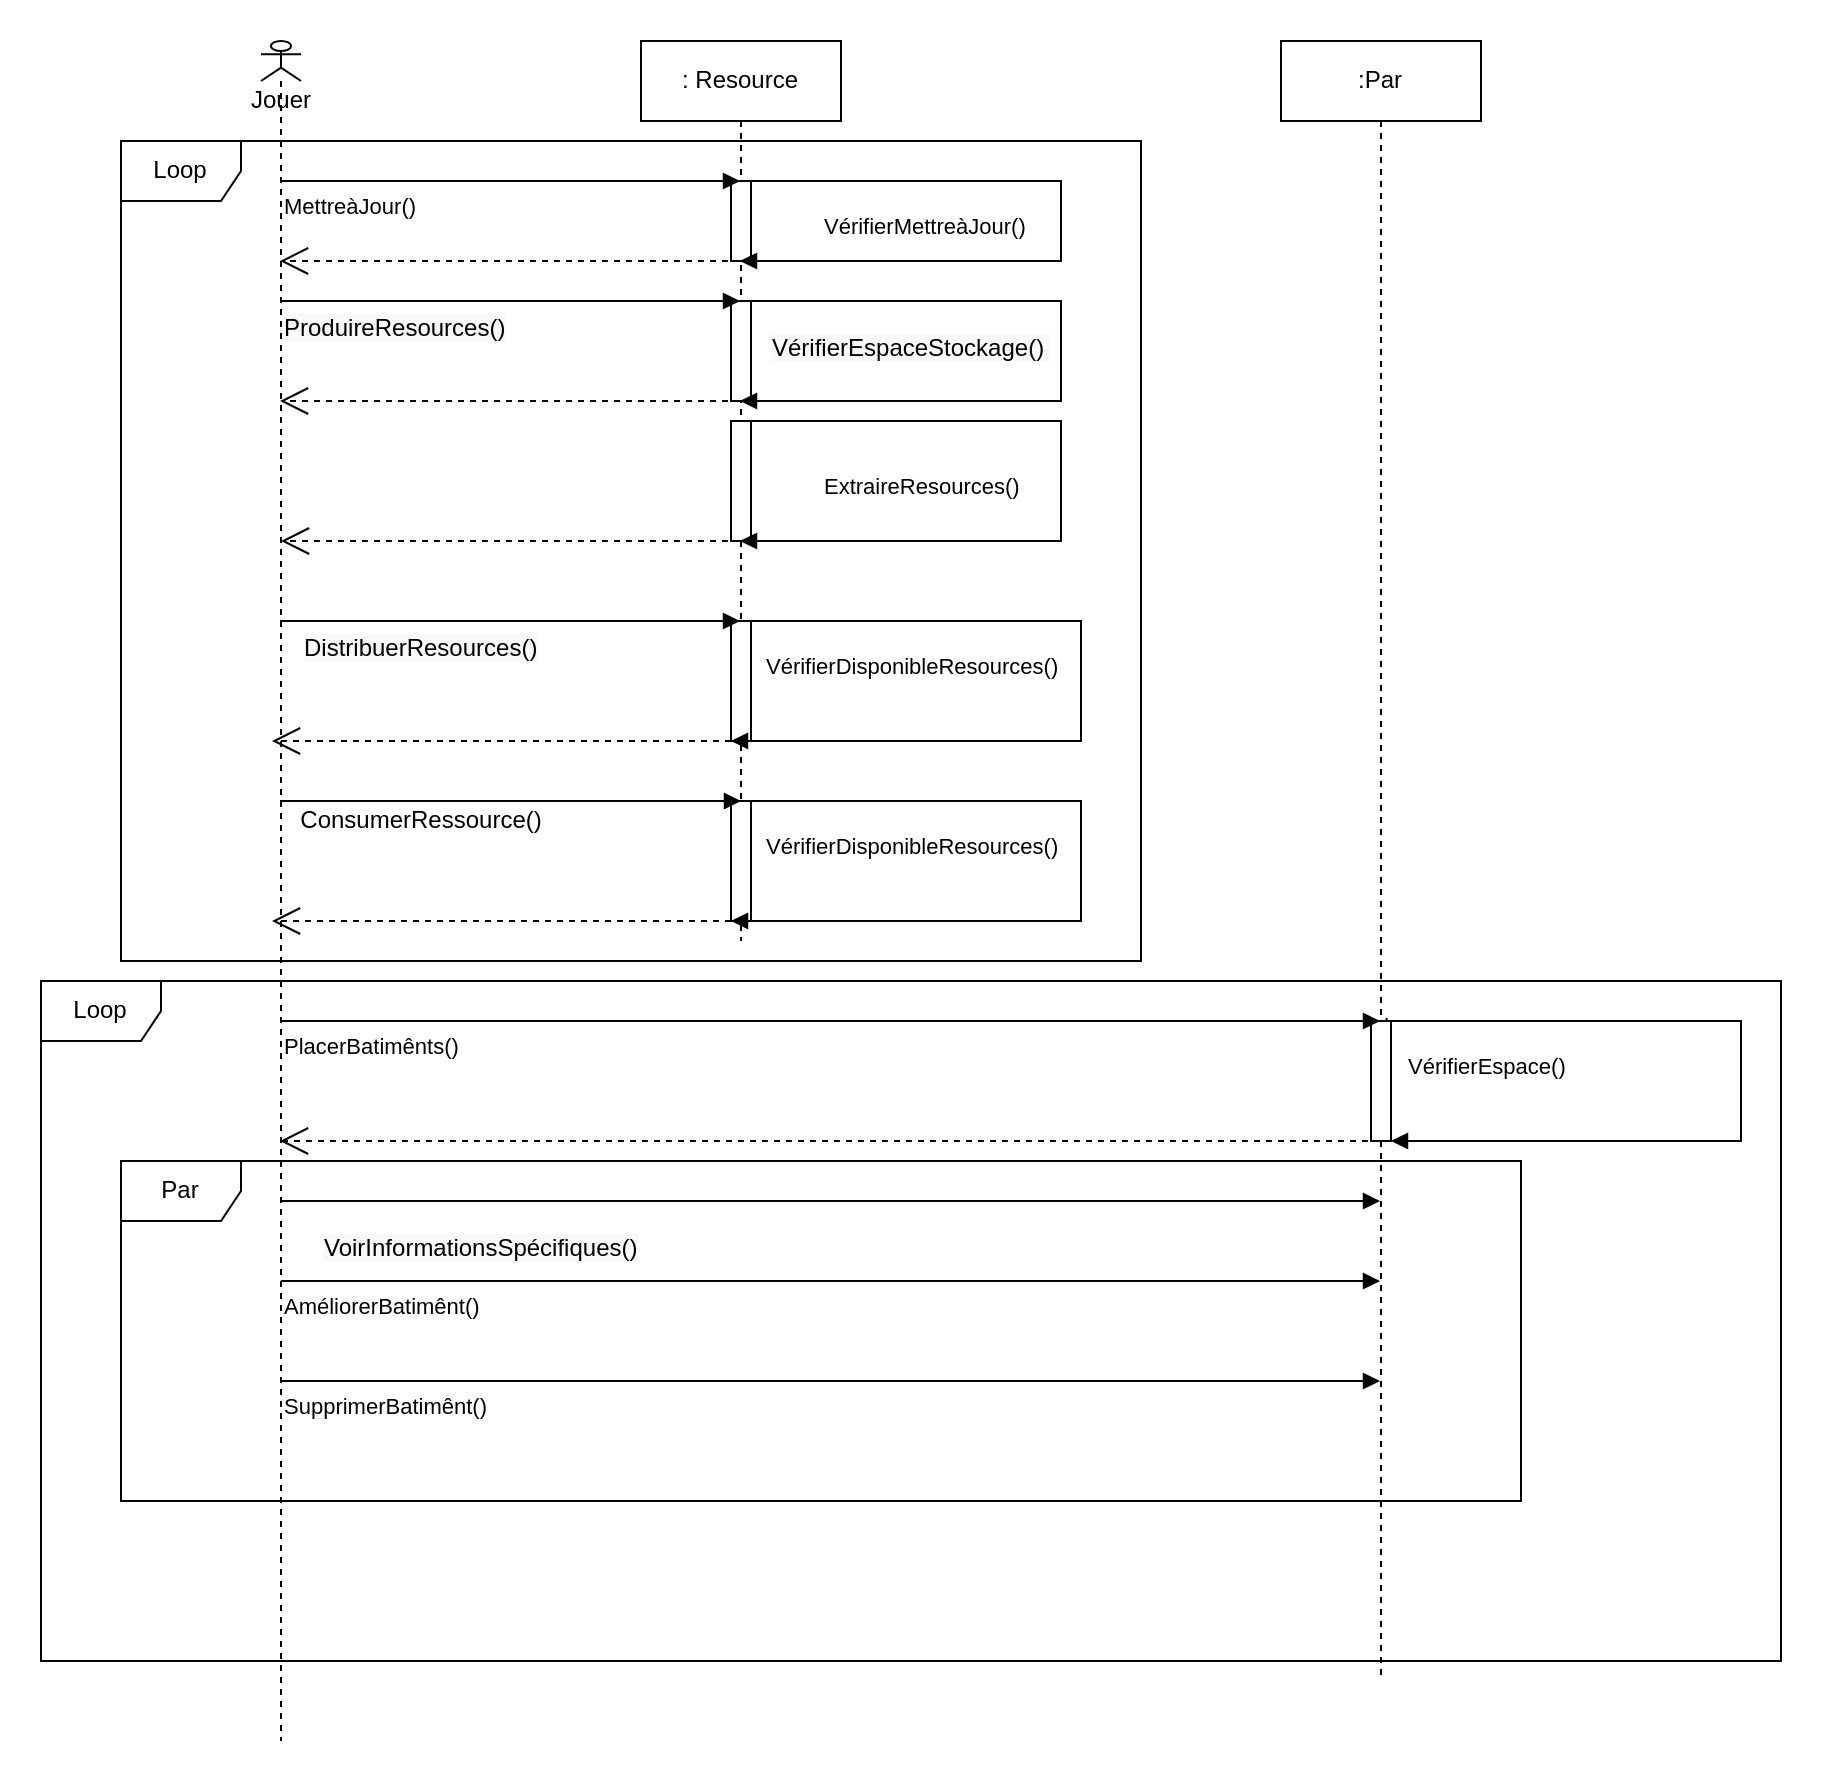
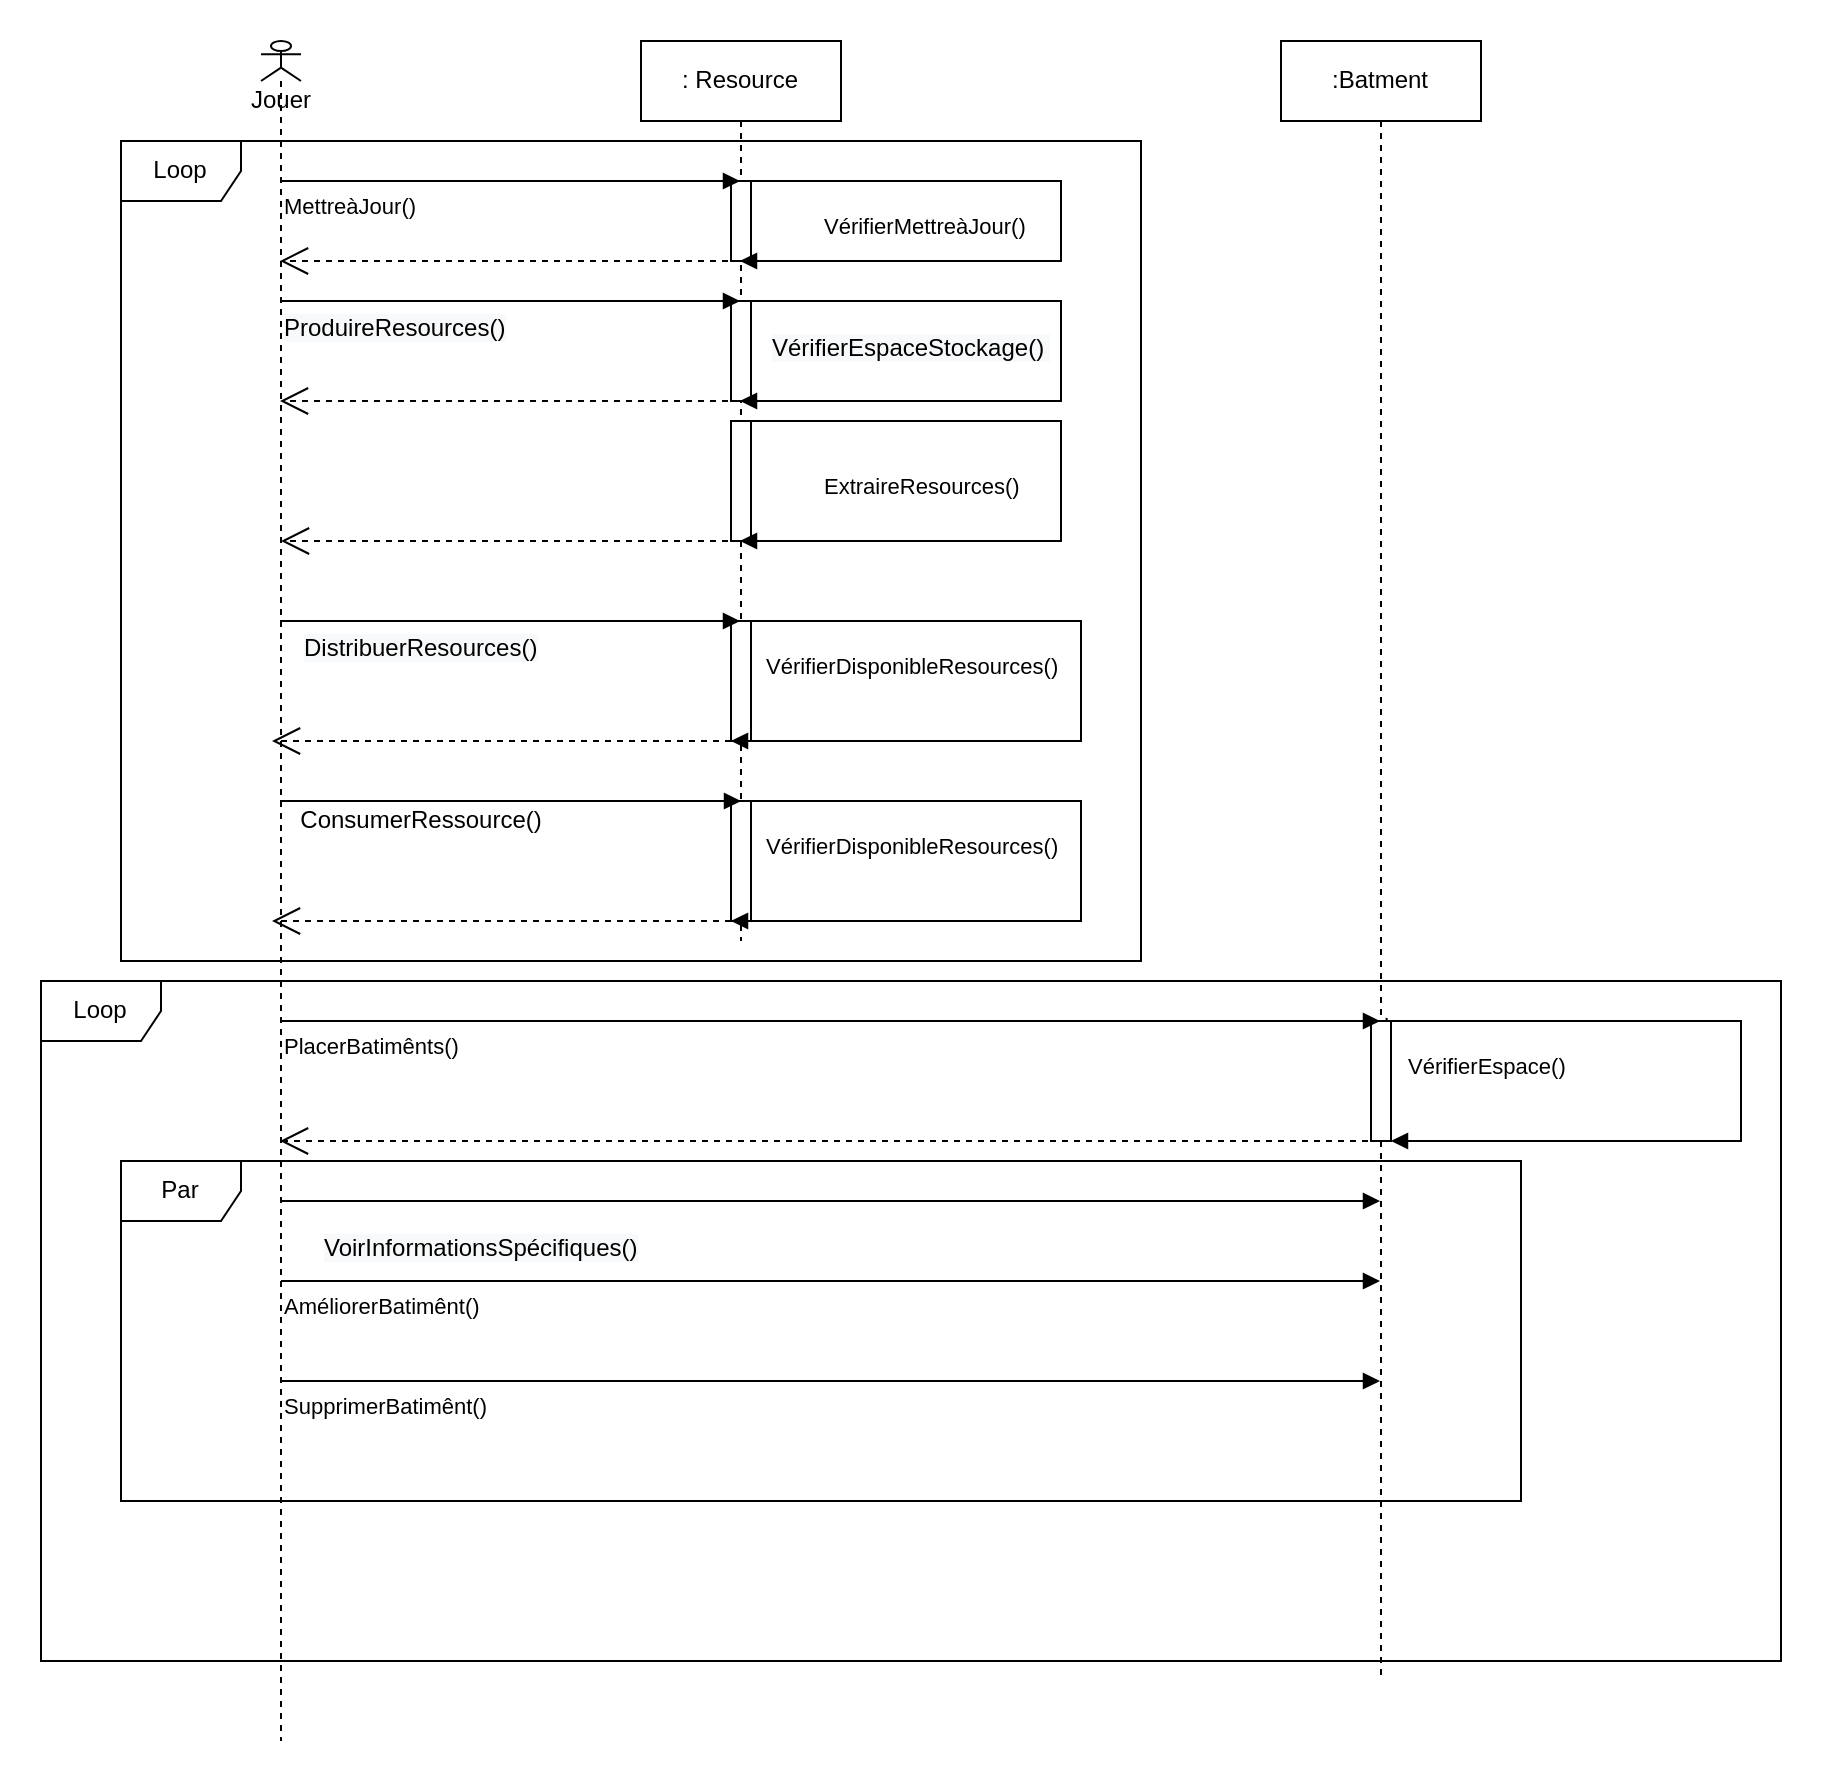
node ":Par": label ":Par" -> ":Batment"
